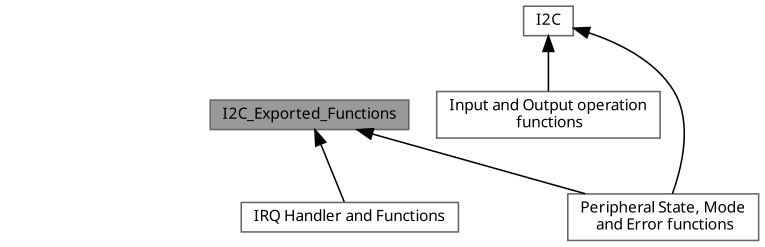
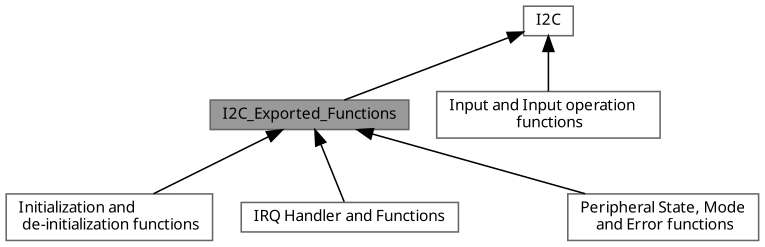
edge "Peripheral State, Mode and Error functions" -> "I2C": now "I2C_Exported_Functions" -> "I2C"
node "Input and Output operation functions": label "Input and Output operation functions" -> "Input and Input operation functions"
node "Initialization and de-initialization functions": added
